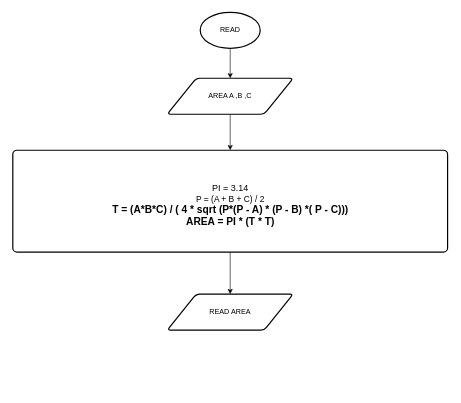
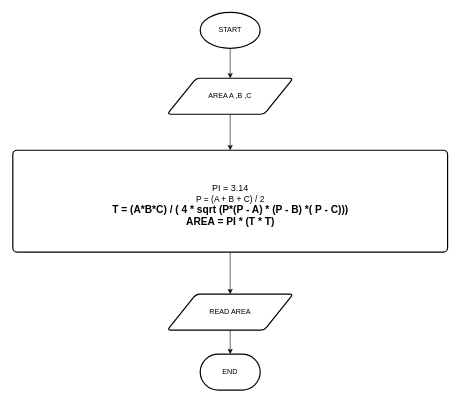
node "READ": label "READ" -> "START"
edge "READ AREA" -> "END": added
node "END": added
